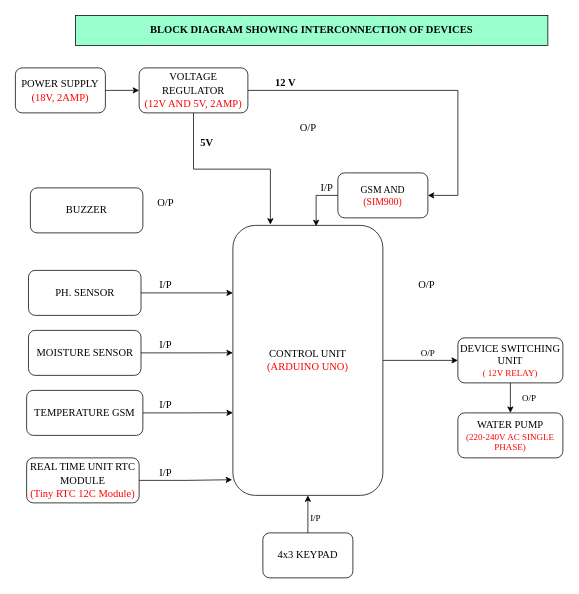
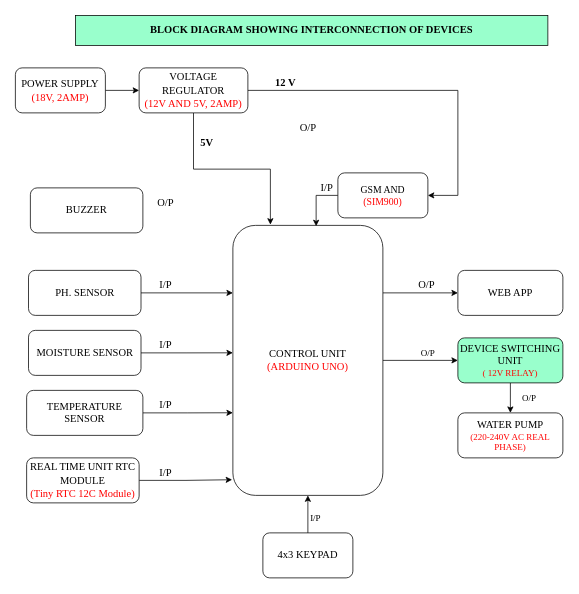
edge "CONTROL UNIT (ARDUINO UNO)" -> "WEB APP": added
node "WEB APP": added
node "DEVICE SWITCHING UNIT ( 12V RELAY)": fillcolor #ffffff -> #99ffcc
node "TEMPERATURE GSM": label "TEMPERATURE GSM" -> "TEMPERATURE SENSOR"
node "WATER PUMP (220-240V AC SINGLE PHASE)": label "WATER PUMP (220-240V AC SINGLE PHASE)" -> "WATER PUMP (220-240V AC REAL PHASE)"
